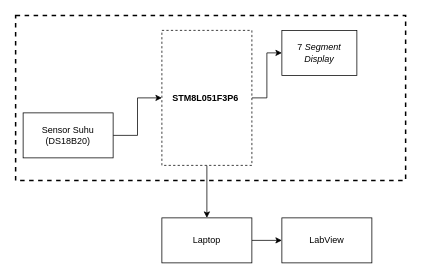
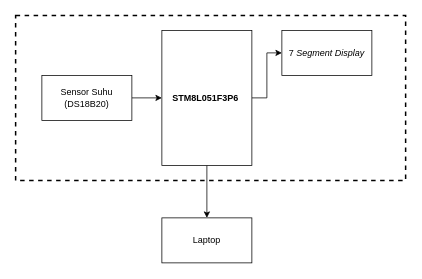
node "7 Segment Display": size 75x45 -> 90x45
node "STM8L051F3P6": style dashed -> solid
node "Sensor Suhu (DS18B20)": moved (68, 135) -> (87, 98)
edge "Laptop" -> "LabView": removed
node "LabView": removed
